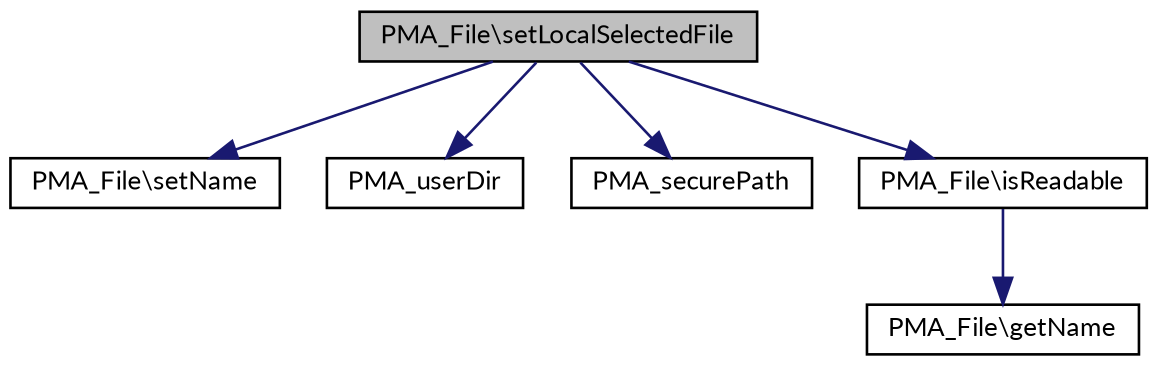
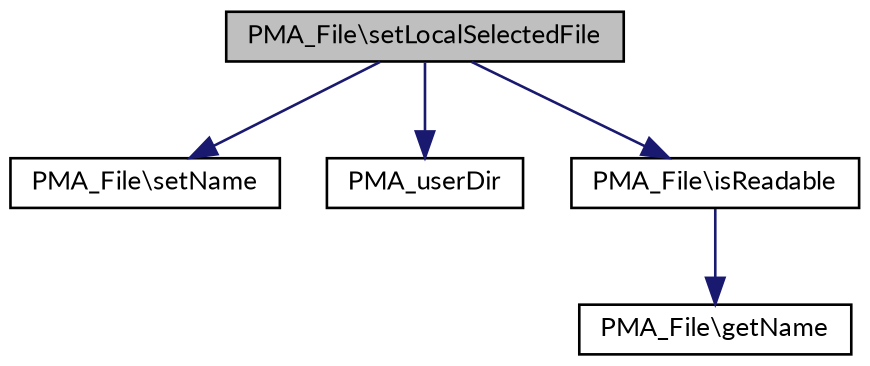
node "PMA_securePath": removed
